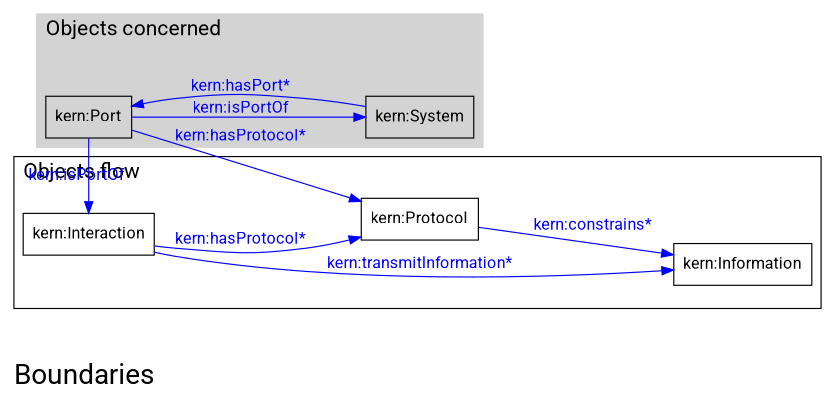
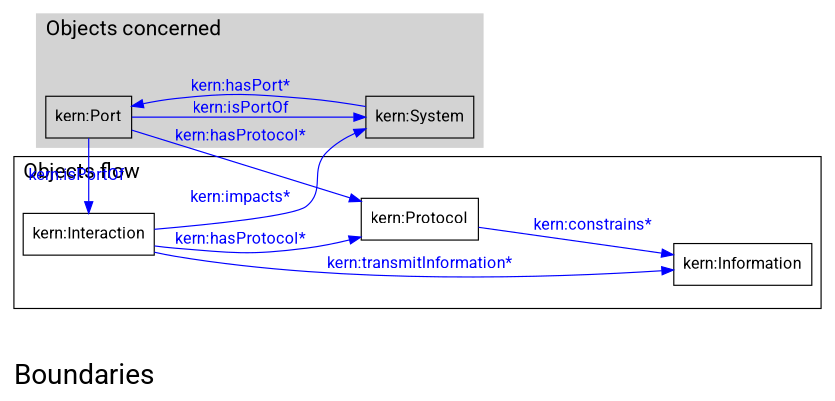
edge "kern:Interaction" -> "kern:System": added, label "kern:impacts*"
